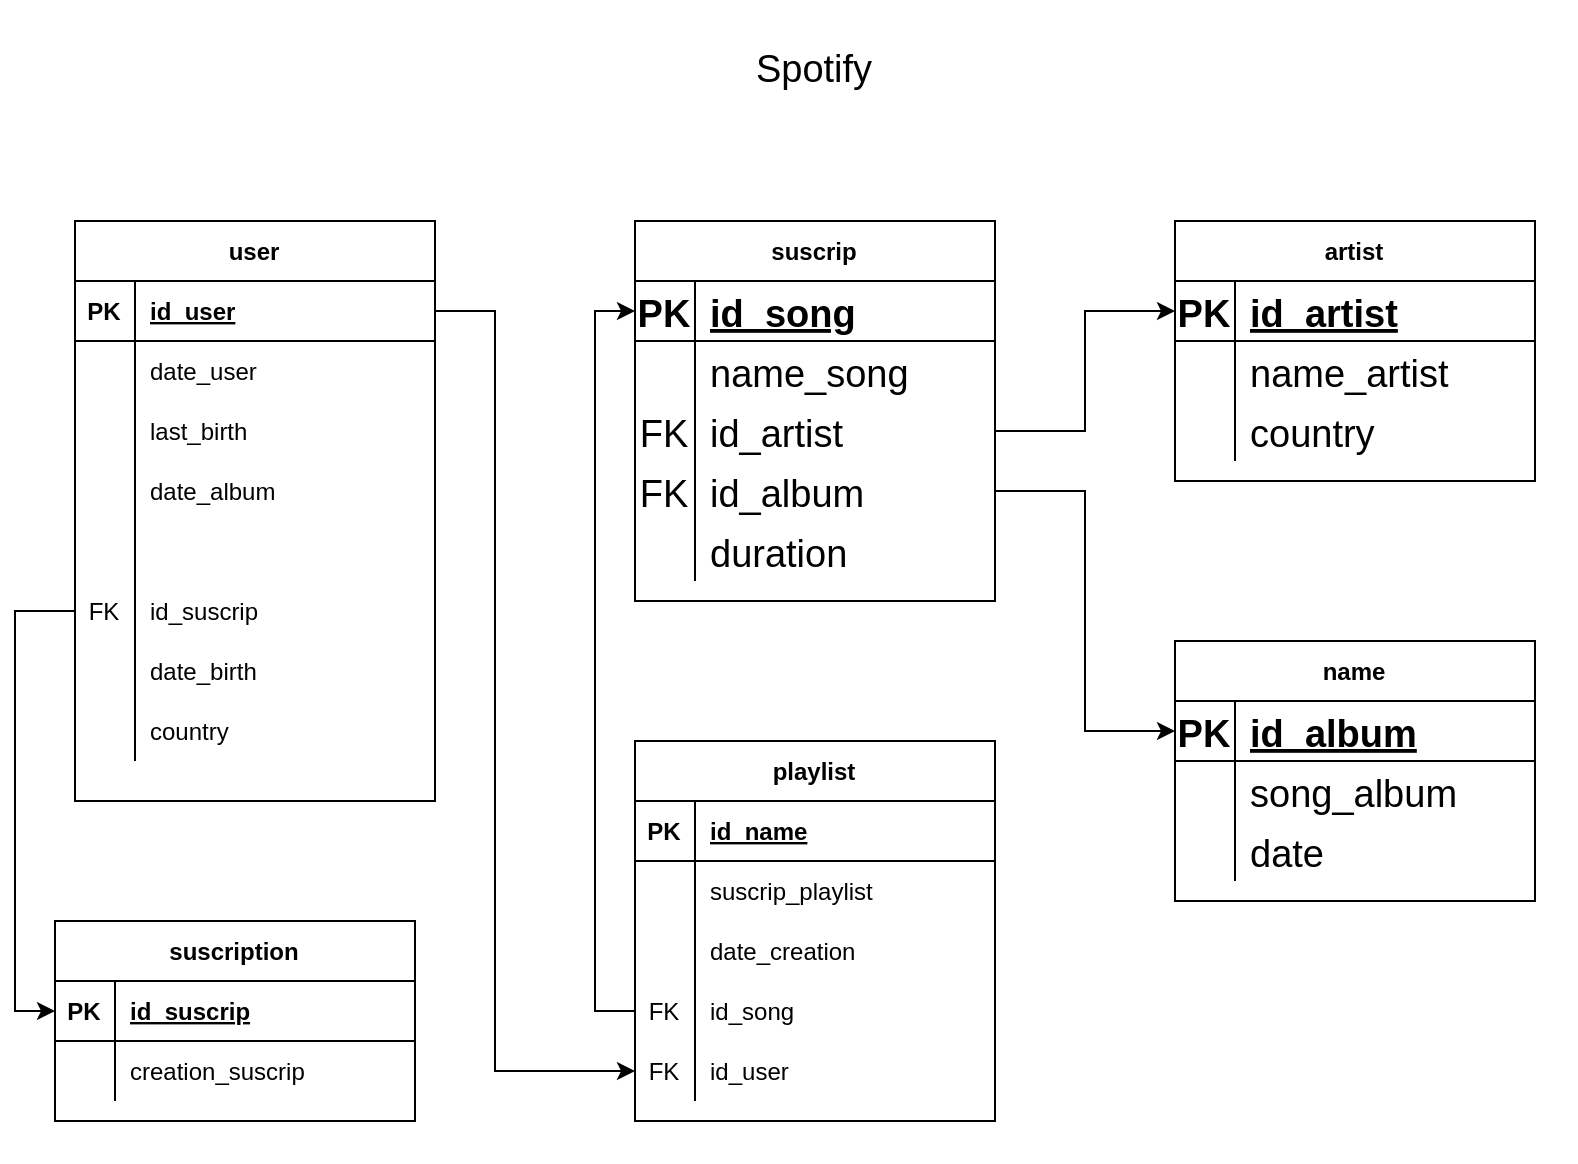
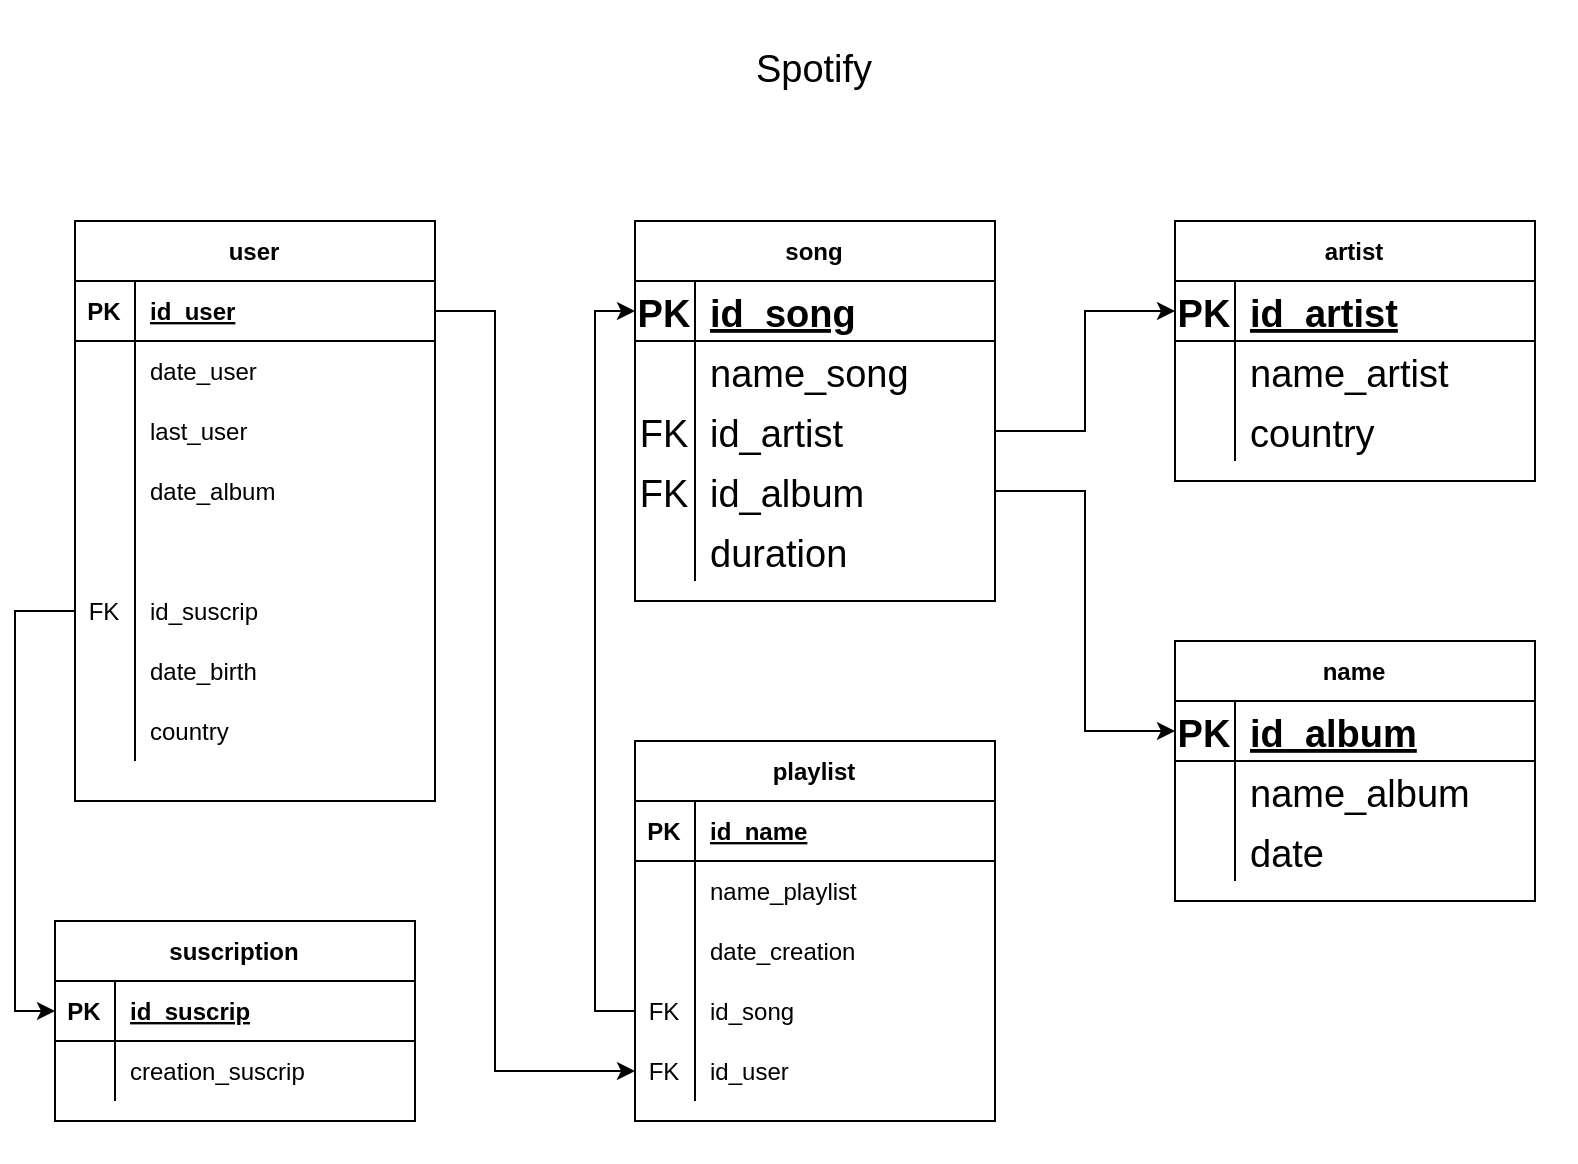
node "suscrip": label "suscrip" -> "song"
node "last_birth": label "last_birth" -> "last_user"
node "song_album": label "song_album" -> "name_album"
node "suscrip_playlist": label "suscrip_playlist" -> "name_playlist"
